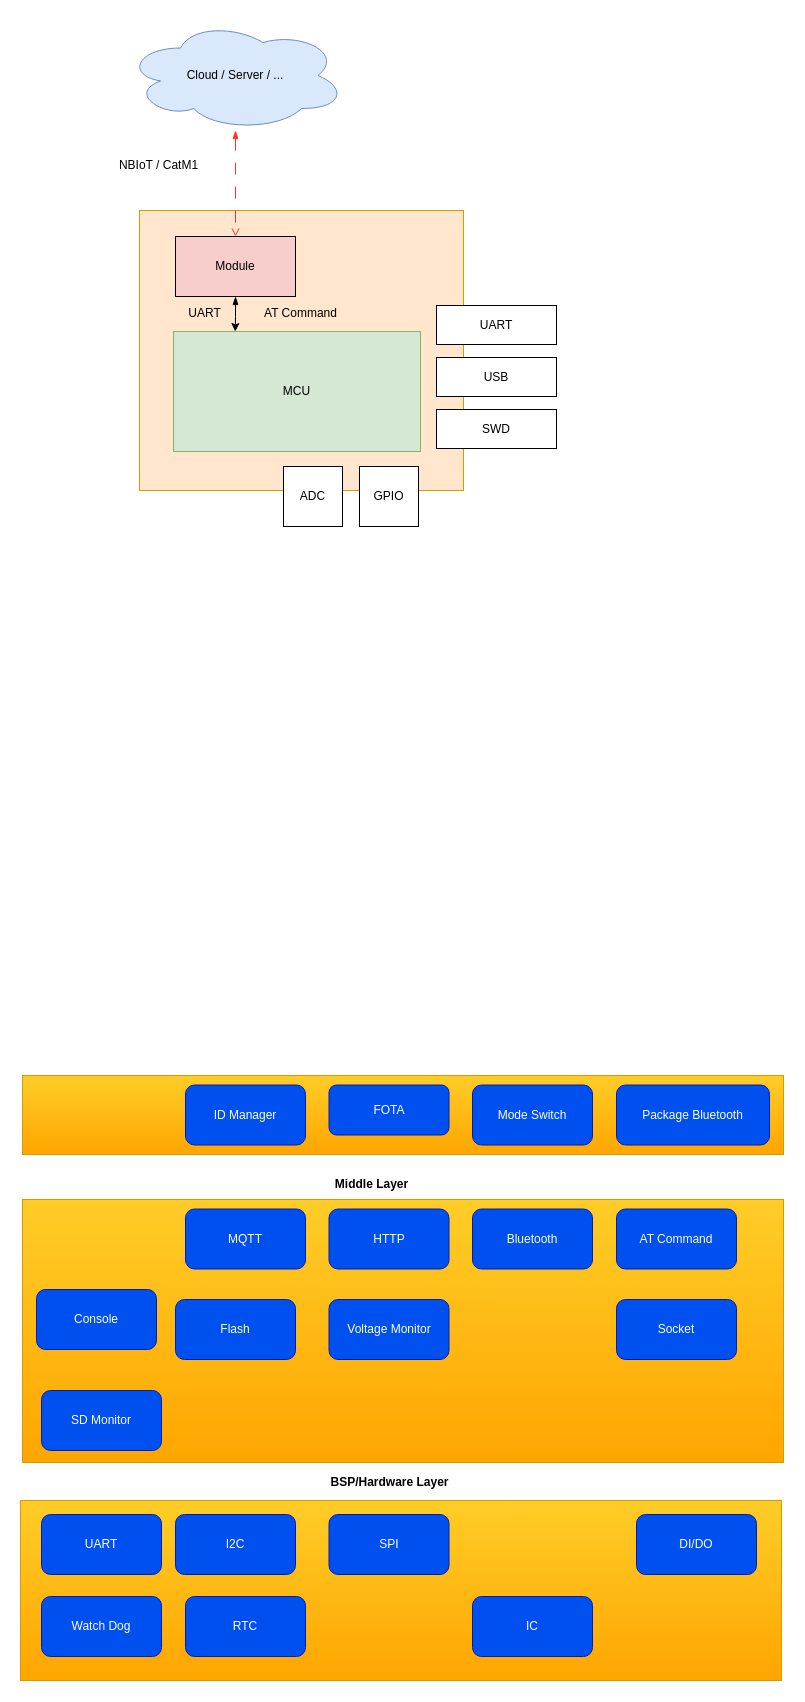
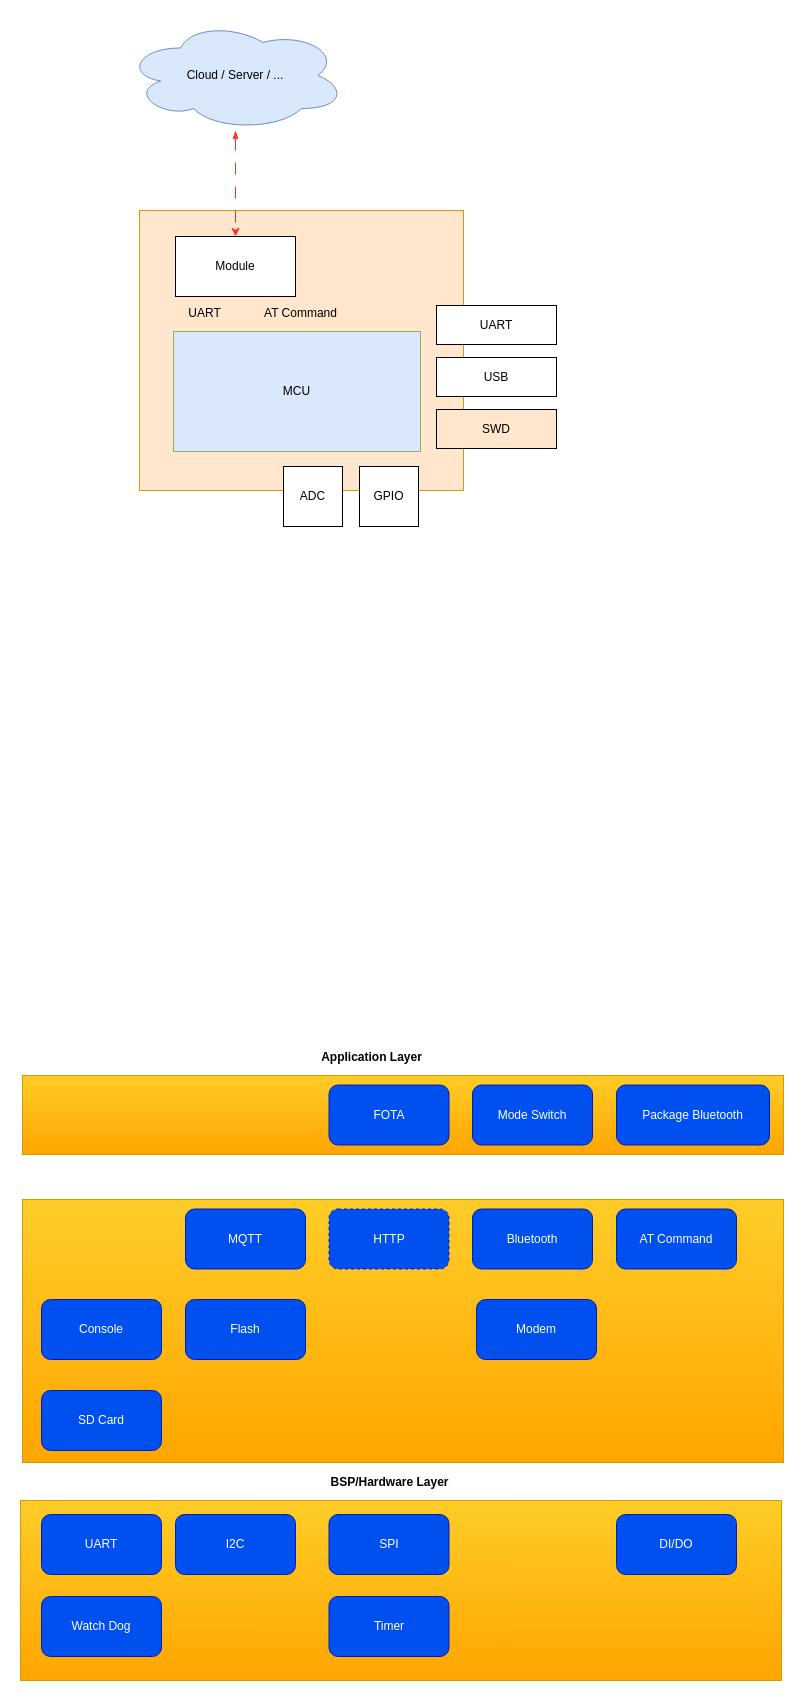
node "NBIoT / CatM1": removed
edge "Cloud / Server / ..." -- "Module": arrowhead open -> classic
node "Module": fillcolor #f8cecc -> #ffffff
edge "Module" -- "MCU": removed
node "MCU": fillcolor #d5e8d4 -> #dae8fc
node "SWD": fillcolor #ffffff -> #ffe6cc
node "Application Layer": added
node "FOTA": size 120x50 -> 120x60
node "ID Manager": removed
node "Middle Layer": removed
node "HTTP": style solid -> dashed
node "Console": moved (97, 1320) -> (102, 1330)
node "Flash": moved (236, 1330) -> (246, 1330)
node "Voltage Monitor": removed
node "Modem": added
node "Socket": removed
node "SD Monitor": label "SD Monitor" -> "SD Card"
node "DI/DO": moved (697, 1545) -> (677, 1545)
node "RTC": removed
node "Timer": added
node "IC": removed
